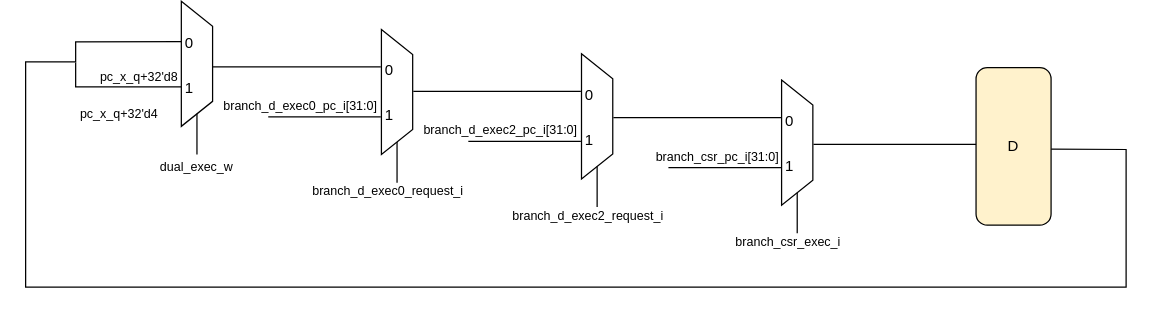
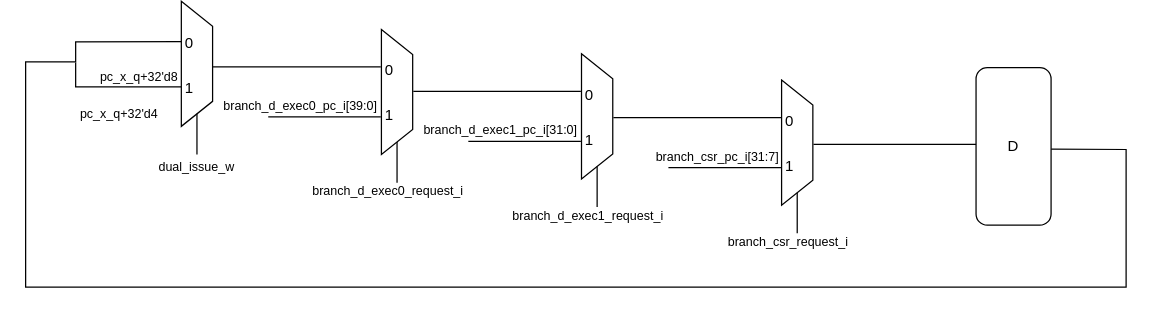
node "branch_d_exec0_pc_i[31:0]": label "branch_d_exec0_pc_i[31:0]" -> "branch_d_exec0_pc_i[39:0]"
node "branch_d_exec2_pc_i[31:0]": label "branch_d_exec2_pc_i[31:0]" -> "branch_d_exec1_pc_i[31:0]"
node "D": fillcolor #fff2cc -> #ffffff
node "branch_csr_pc_i[31:0]": label "branch_csr_pc_i[31:0]" -> "branch_csr_pc_i[31:7]"
node "dual_exec_w": label "dual_exec_w" -> "dual_issue_w"
node "branch_d_exec2_request_i": label "branch_d_exec2_request_i" -> "branch_d_exec1_request_i"
node "branch_csr_exec_i": label "branch_csr_exec_i" -> "branch_csr_request_i"
